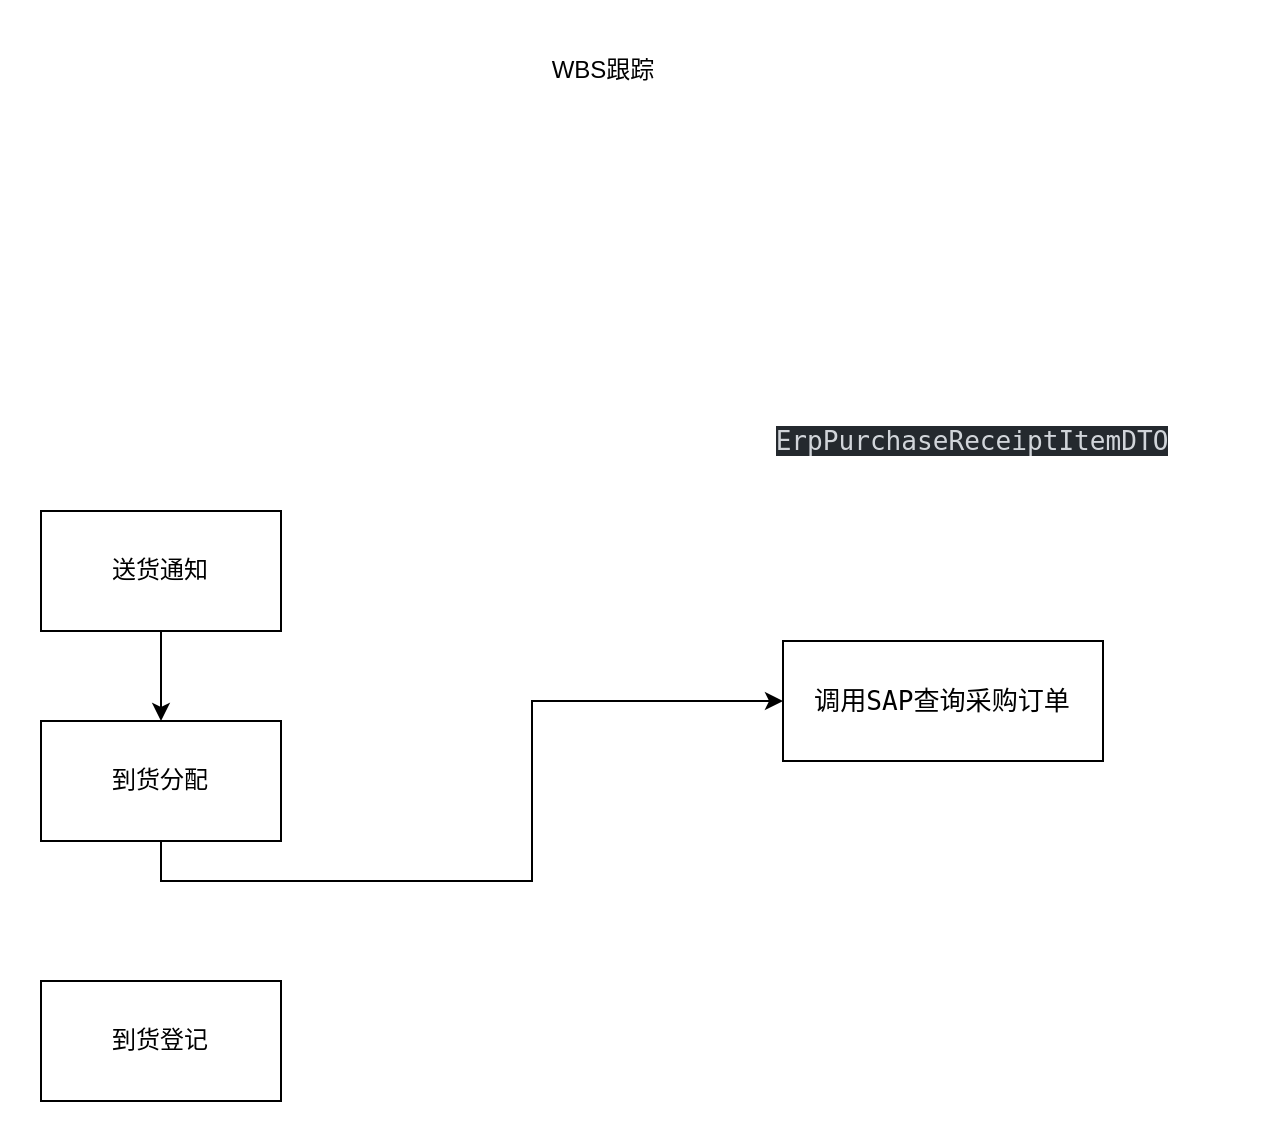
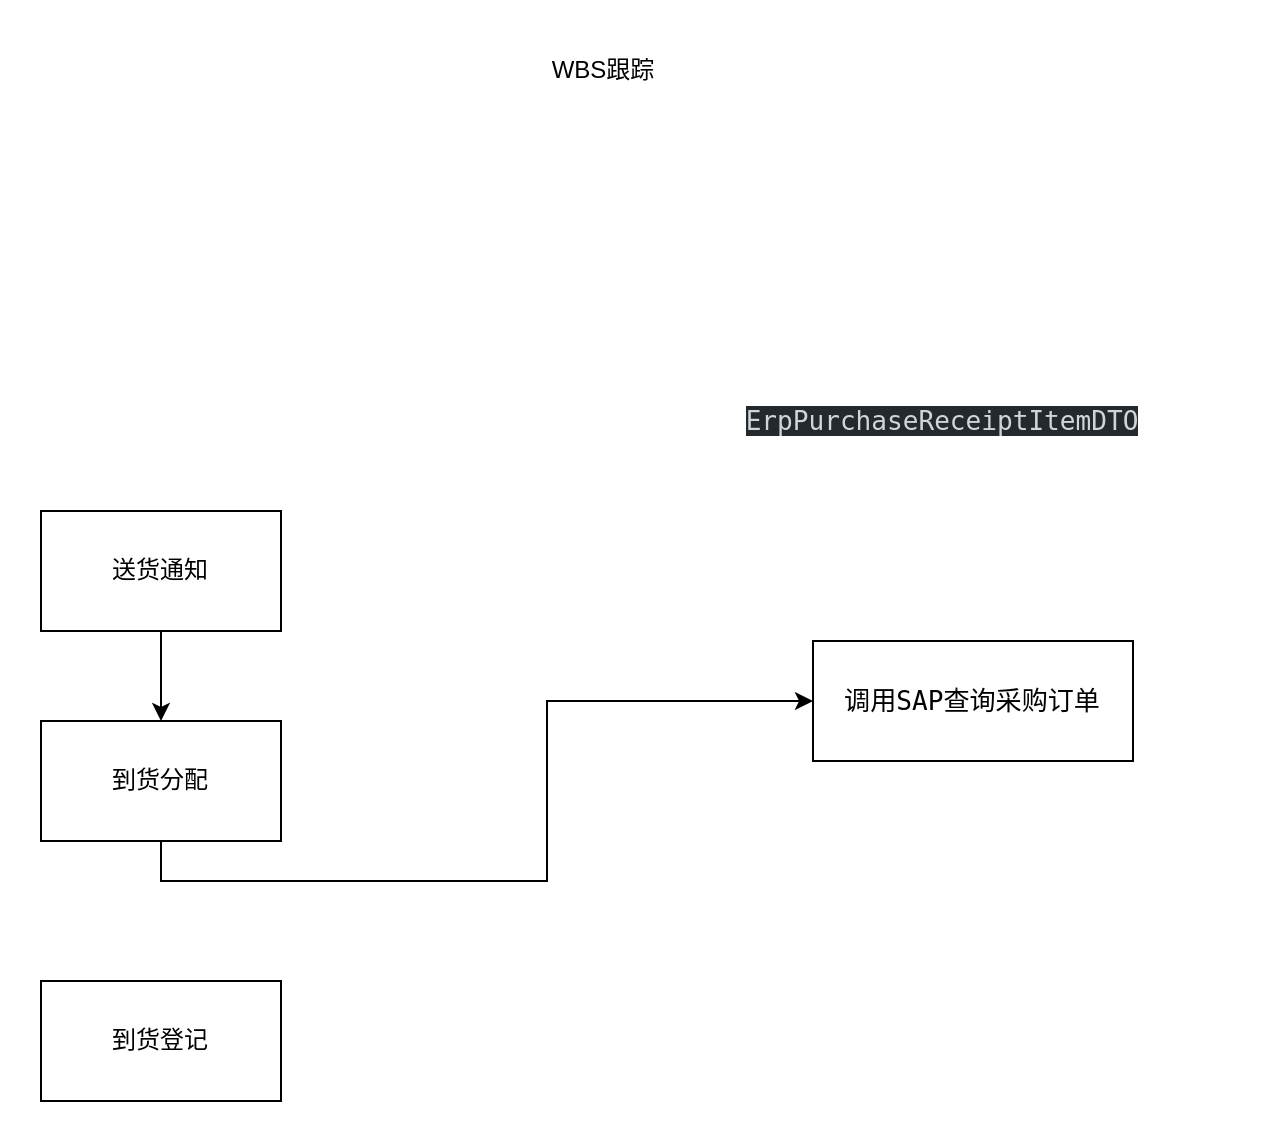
node "ErpPurchaseReceiptItemDTO": moved (973, 441) -> (943, 421)
node "调用SAP查询采购订单": moved (943, 701) -> (973, 701)
